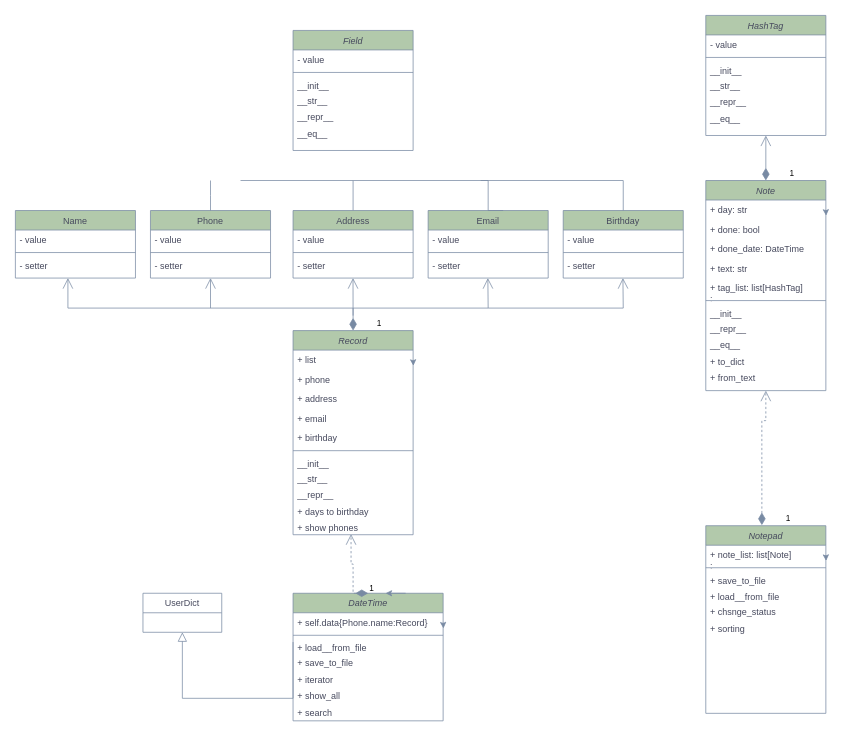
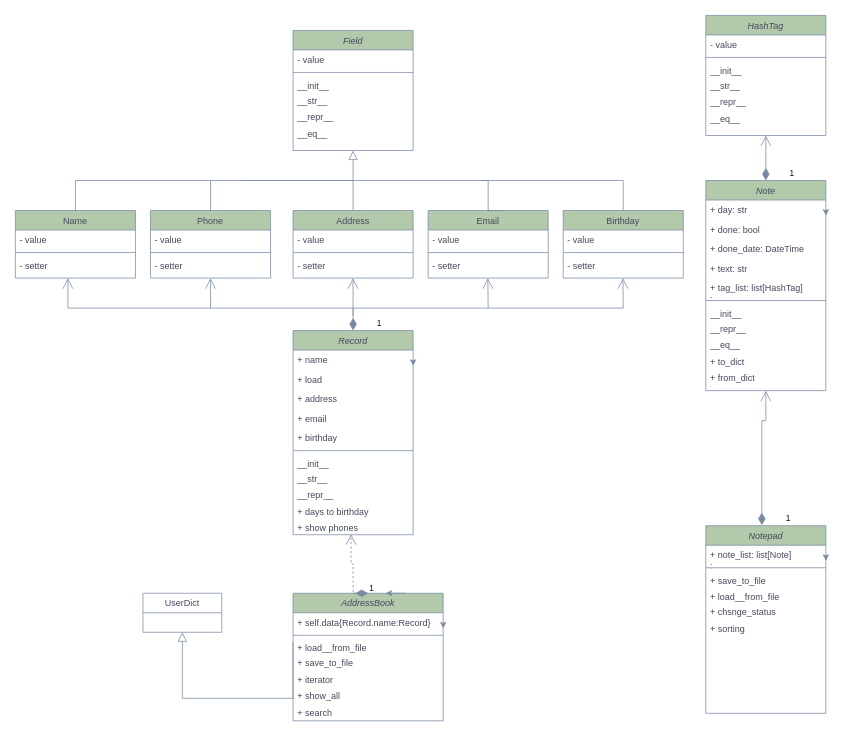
edge "Name" -> "Field": added
node "+ list": label "+ list" -> "+ name"
node "+ from_text": label "+ from_text" -> "+ from_dict"
node "+ phone": label "+ phone" -> "+ load"
edge "Note" -- "Notepad": style dashed -> solid
node "DateTime": label "DateTime" -> "AddressBook"
node "+ self.data{Phone.name:Record}": label "+ self.data{Phone.name:Record}" -> "+ self.data{Record.name:Record}"
